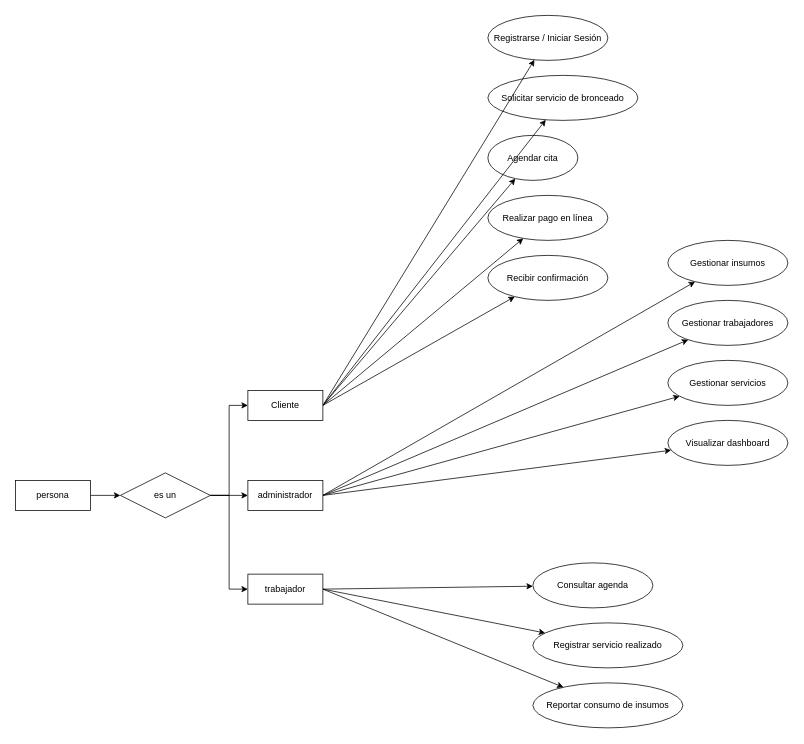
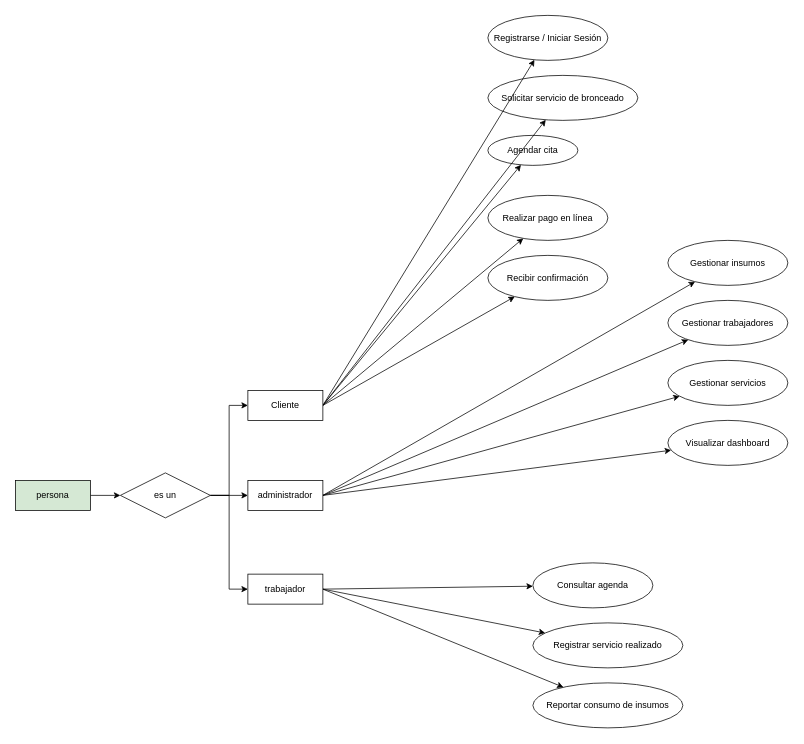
node "Agendar cita": size 90x45 -> 90x30
node "persona": fillcolor #ffffff -> #d5e8d4
